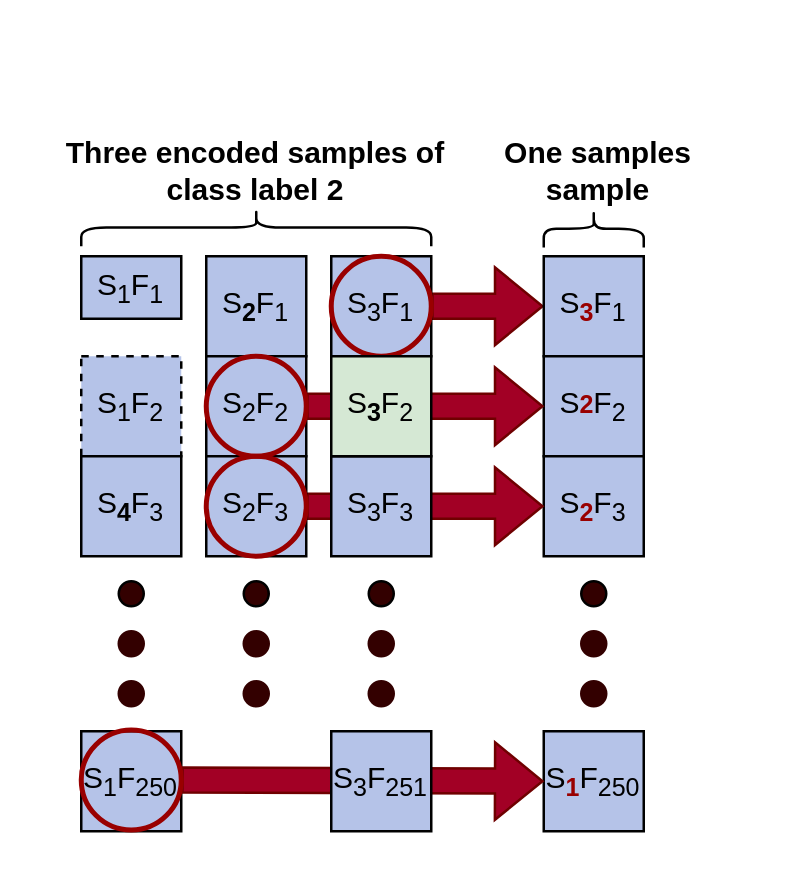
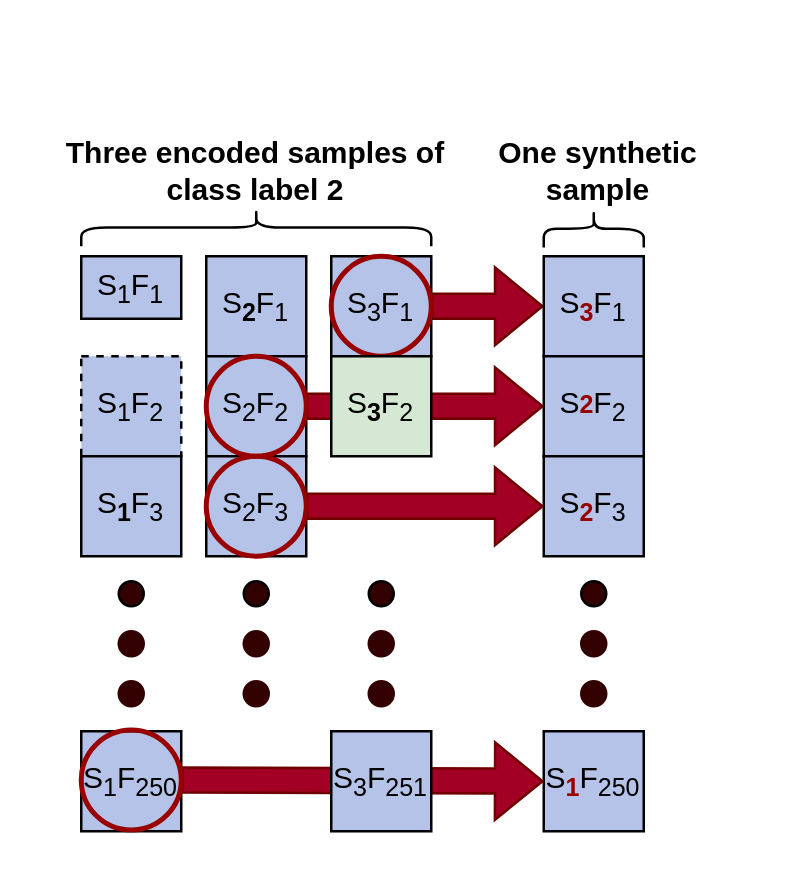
node "One samples sample": label "One samples sample" -> "One synthetic sample"
node "S4F3": label "S4F3" -> "S1F3"
node "S3F3": removed
